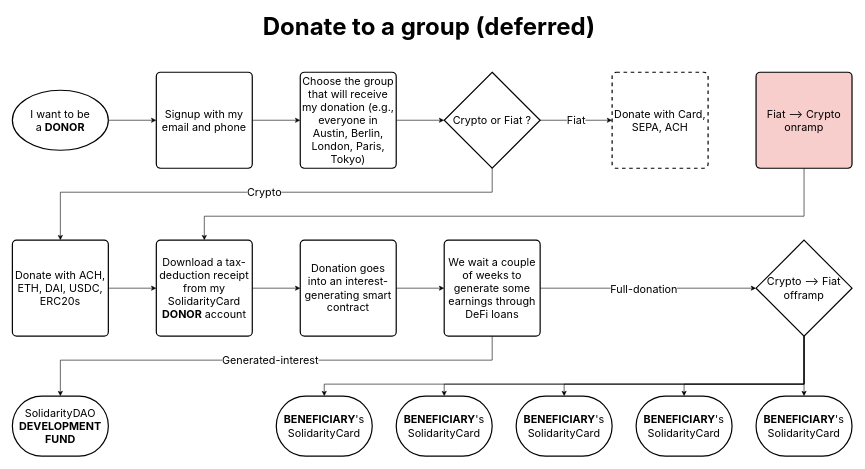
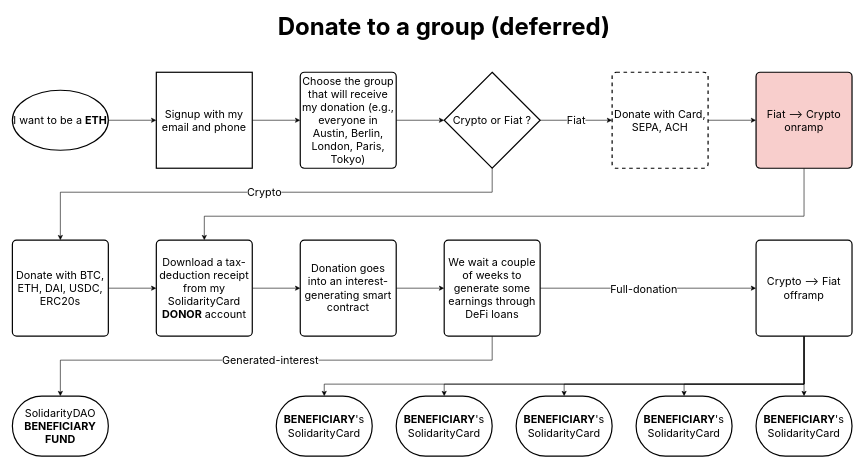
node "Donate to a group (deferred)": moved (429, 27) -> (444, 27)
node "I want to be a DONOR": label "I want to be a DONOR" -> "I want to be a ETH"
node "Signup with my email and phone": shape rounded rectangle -> rectangle
edge "Donate with Card, SEPA, ACH" -> "Fiat --> Crypto onramp": added
node "Donate with ACH, ETH, DAI, USDC, ERC20s": label "Donate with ACH, ETH, DAI, USDC, ERC20s" -> "Donate with BTC, ETH, DAI, USDC, ERC20s"
node "Crypto --> Fiat offramp": shape diamond -> rounded rectangle
node "SolidarityDAO DEVELOPMENT FUND": label "SolidarityDAO DEVELOPMENT FUND" -> "SolidarityDAO BENEFICIARY FUND"
